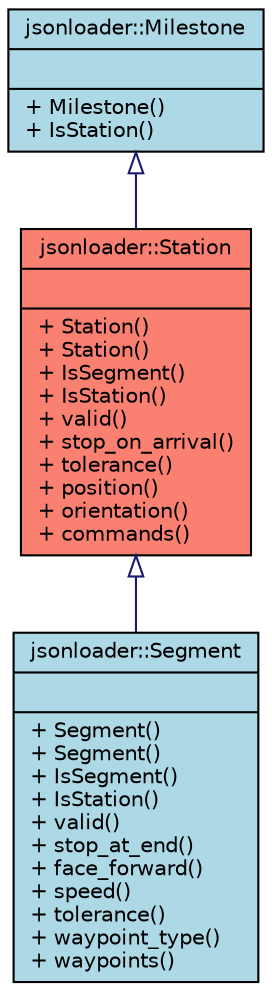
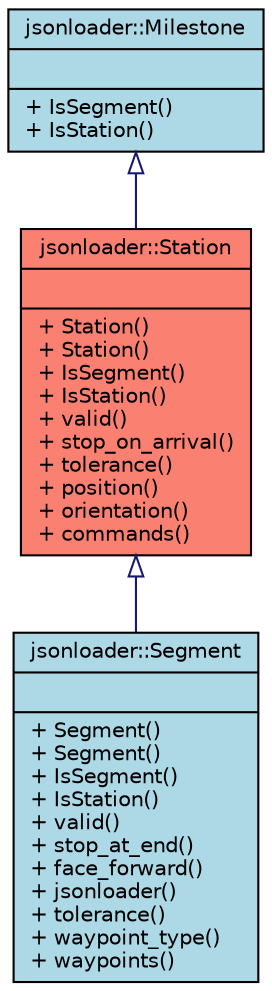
node "jsonloader::Milestone": text "+ Milestone()" -> "+ IsSegment()"
node "jsonloader::Segment": text "+ speed()" -> "+ jsonloader()"
